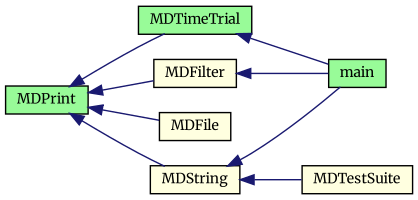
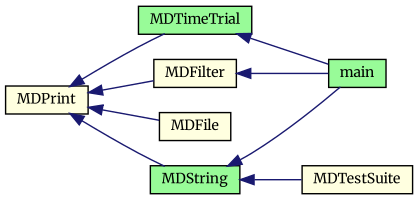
node "MDPrint": fillcolor palegreen -> lightyellow
node "MDString": fillcolor lightyellow -> palegreen
